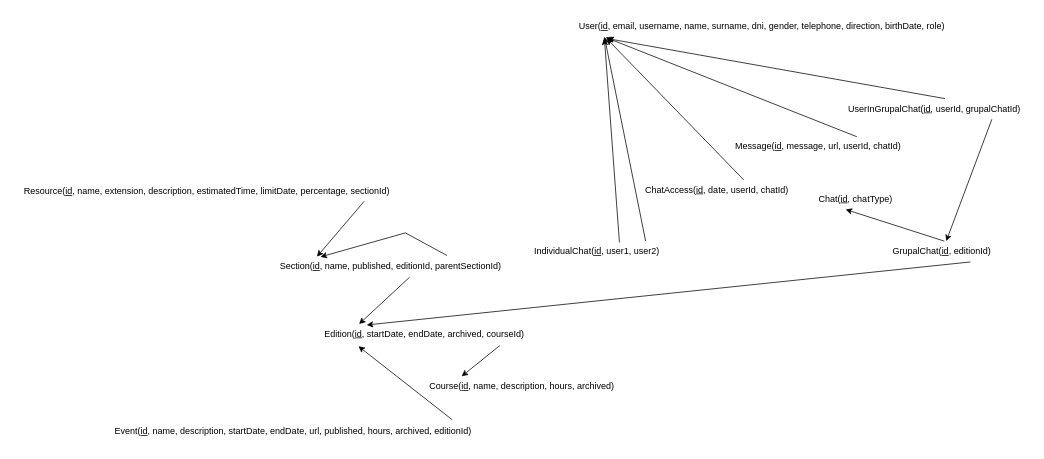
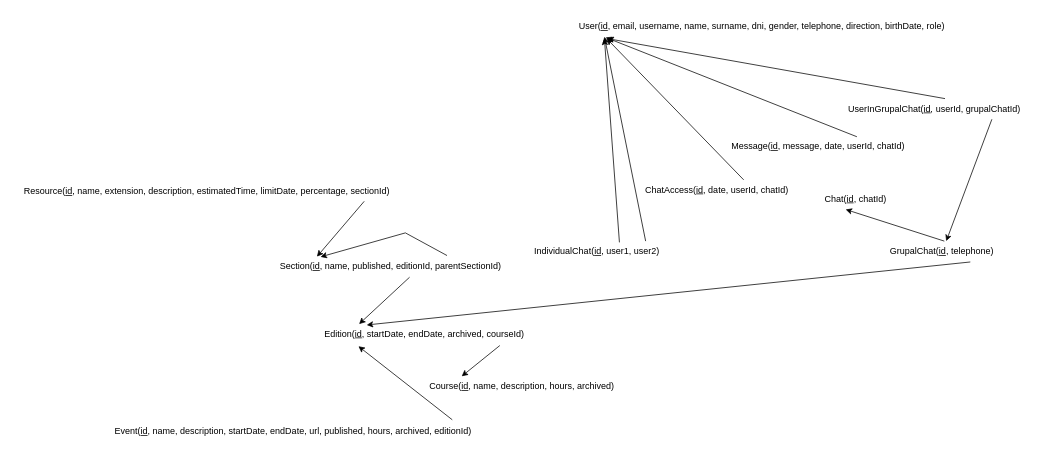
node "Message(id, message, url, userId, chatId)": label "Message(id, message, url, userId, chatId)" -> "Message(id, message, date, userId, chatId)"
node "Chat(id, chatType)": label "Chat(id, chatType)" -> "Chat(id, chatId)"
node "GrupalChat(id, editionId)": label "GrupalChat(id, editionId)" -> "GrupalChat(id, telephone)"
